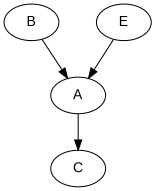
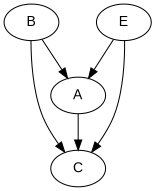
edge "B" -> "C": added
edge "E" -> "C": added
